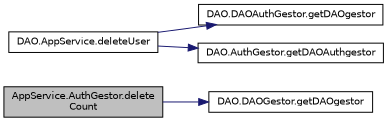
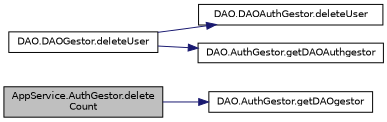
node "DAO.DAOAuthGestor.getDAOgestor": label "DAO.DAOAuthGestor.getDAOgestor" -> "DAO.DAOAuthGestor.deleteUser"
node "DAO.AppService.deleteUser": label "DAO.AppService.deleteUser" -> "DAO.DAOGestor.deleteUser"
node "DAO.DAOGestor.getDAOgestor": label "DAO.DAOGestor.getDAOgestor" -> "DAO.AuthGestor.getDAOgestor"
